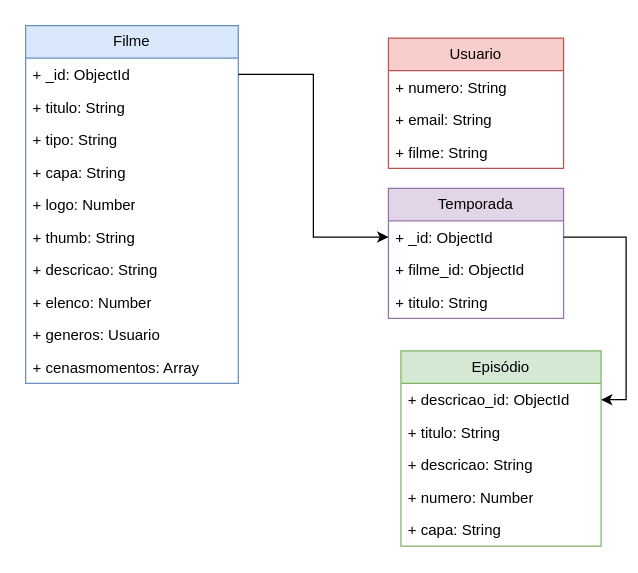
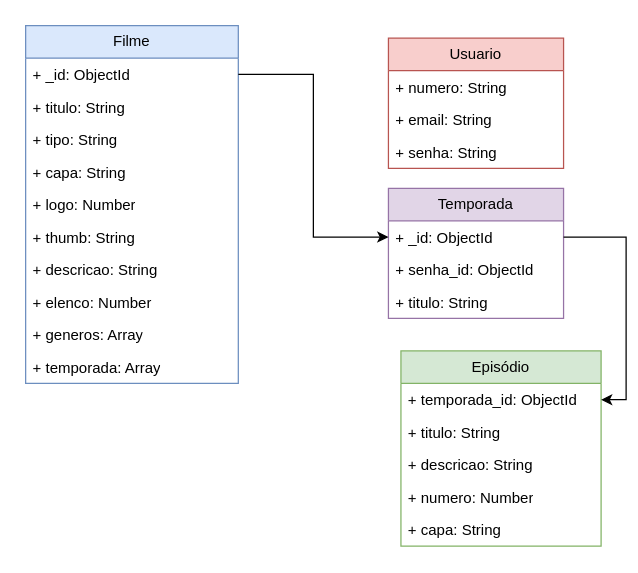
node "+ filme: String": label "+ filme: String" -> "+ senha: String"
node "+ filme_id: ObjectId": label "+ filme_id: ObjectId" -> "+ senha_id: ObjectId"
node "+ generos: Usuario": label "+ generos: Usuario" -> "+ generos: Array"
node "+ cenasmomentos: Array": label "+ cenasmomentos: Array" -> "+ temporada: Array"
node "+ descricao_id: ObjectId": label "+ descricao_id: ObjectId" -> "+ temporada_id: ObjectId"
